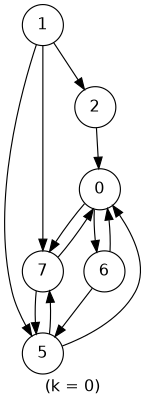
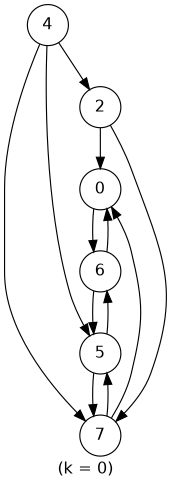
node "1": label "1" -> "4"
edge "0" -> "7": now "2" -> "7"
edge "5" -> "0": now "5" -> "6"
